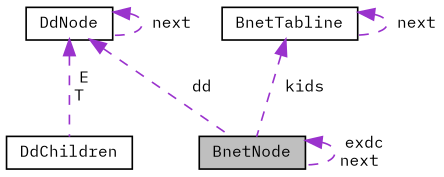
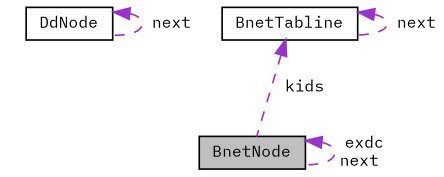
edge "BnetNode" -> "DdNode": removed, label "dd"
node "DdChildren": removed
